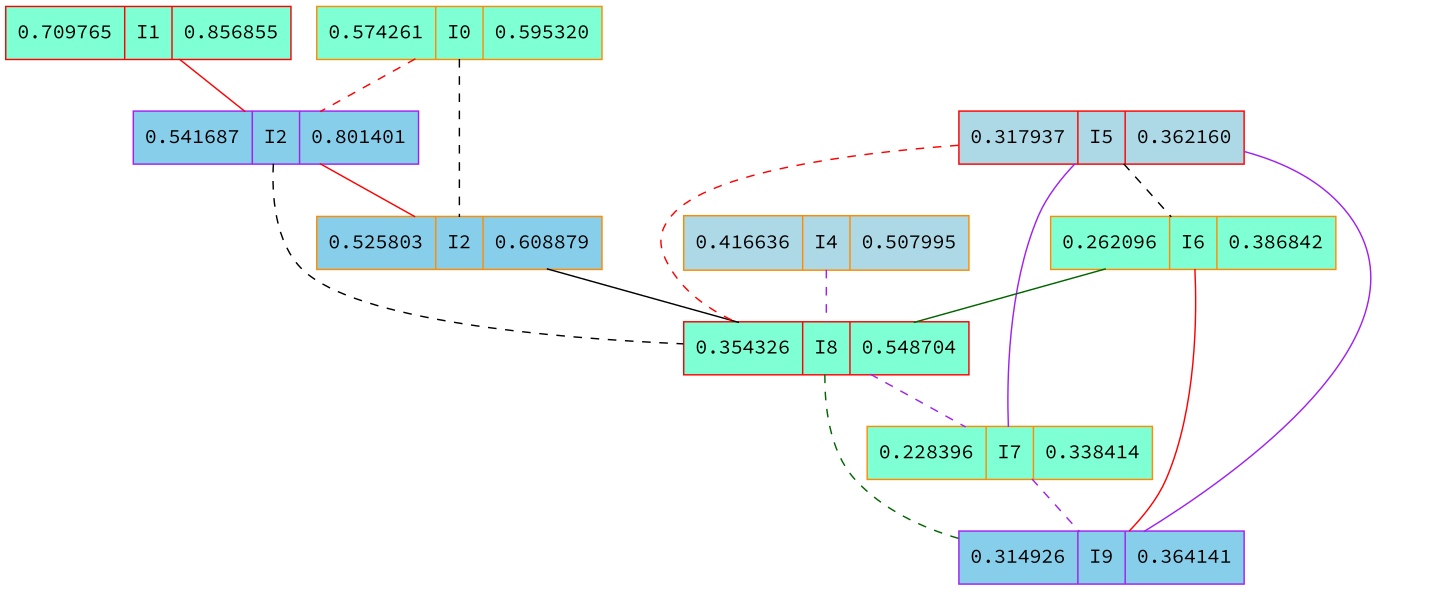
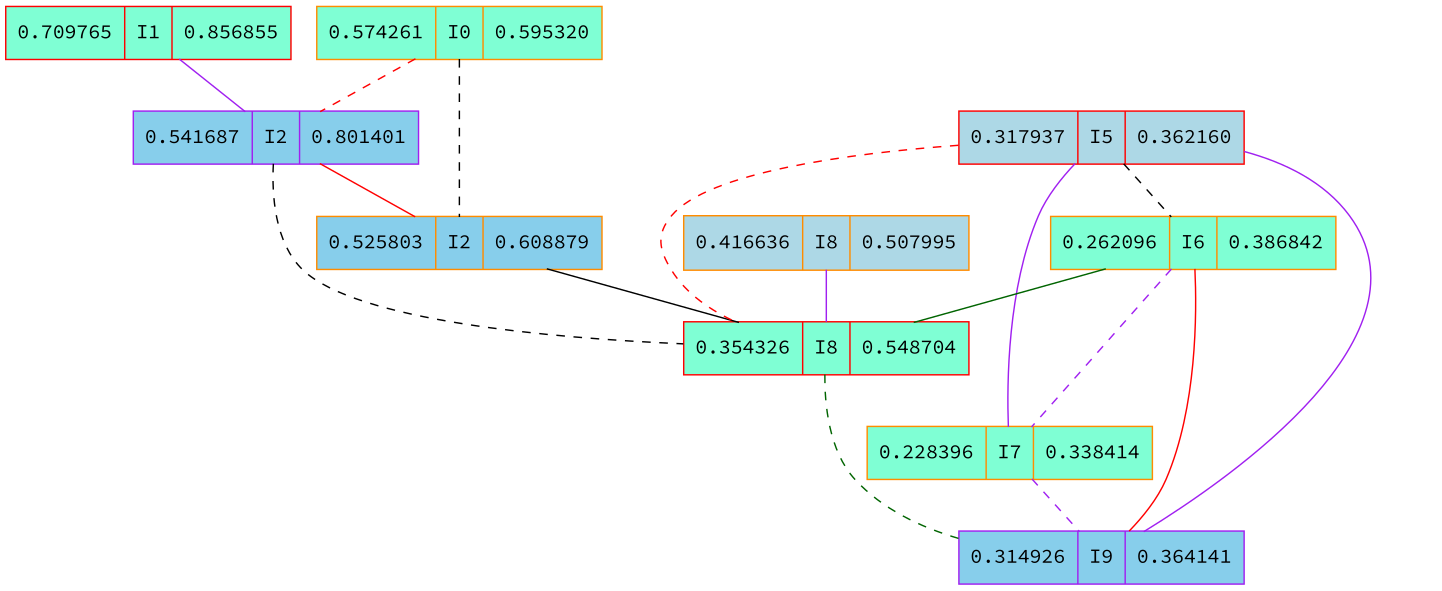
edge "0.709765" -- "0.541687": color red -> purple
node "0.416636": text "I4" -> "I8"
edge "0.416636" -- "0.354326": style dashed -> solid
edge "0.354326" -- "0.228396": now "0.262096" -- "0.228396"
